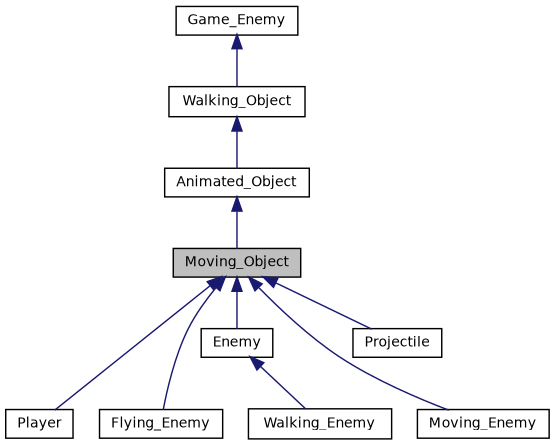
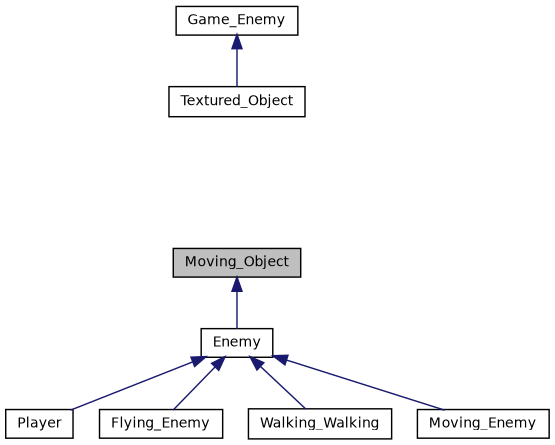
node "Walking_Object": label "Walking_Object" -> "Textured_Object"
node "Animated_Object": removed
node "Projectile": removed
edge "Flying_Enemy" -> "Moving_Object": now "Flying_Enemy" -> "Enemy"
edge "Player" -> "Moving_Object": now "Player" -> "Enemy"
edge "Moving_Enemy" -> "Moving_Object": now "Moving_Enemy" -> "Enemy"
node "Walking_Enemy": label "Walking_Enemy" -> "Walking_Walking"
